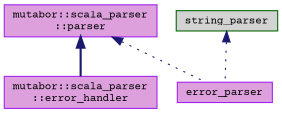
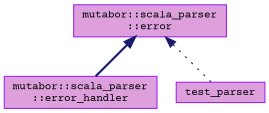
node "mutabor::scala_parser ::parser": label "mutabor::scala_parser ::parser" -> "mutabor::scala_parser ::error"
node "string_parser": removed
node "error_parser": label "error_parser" -> "test_parser"
